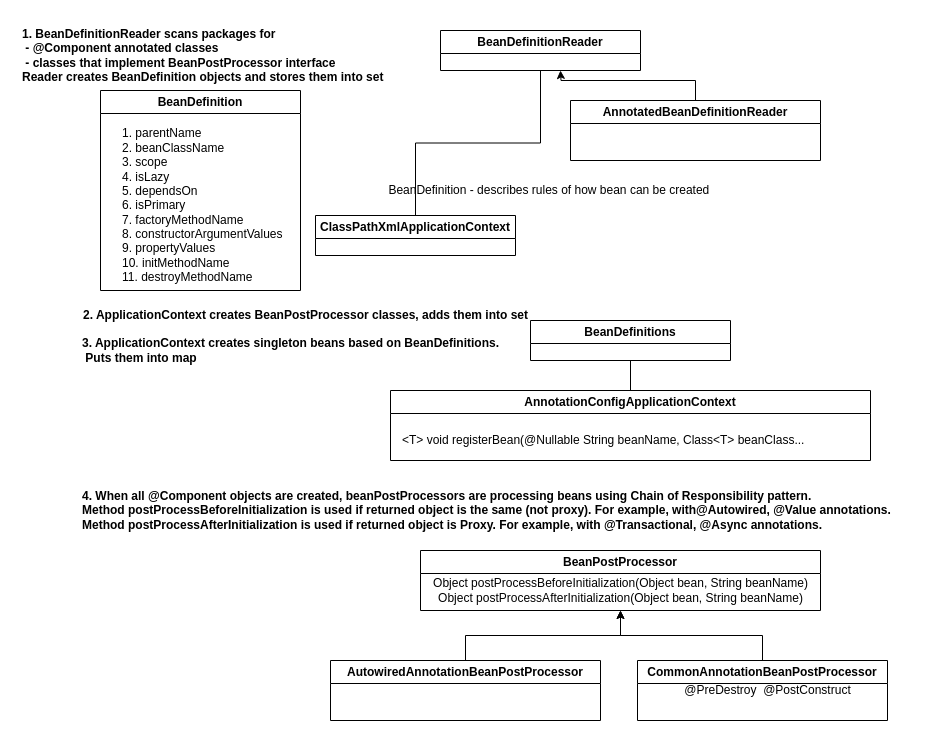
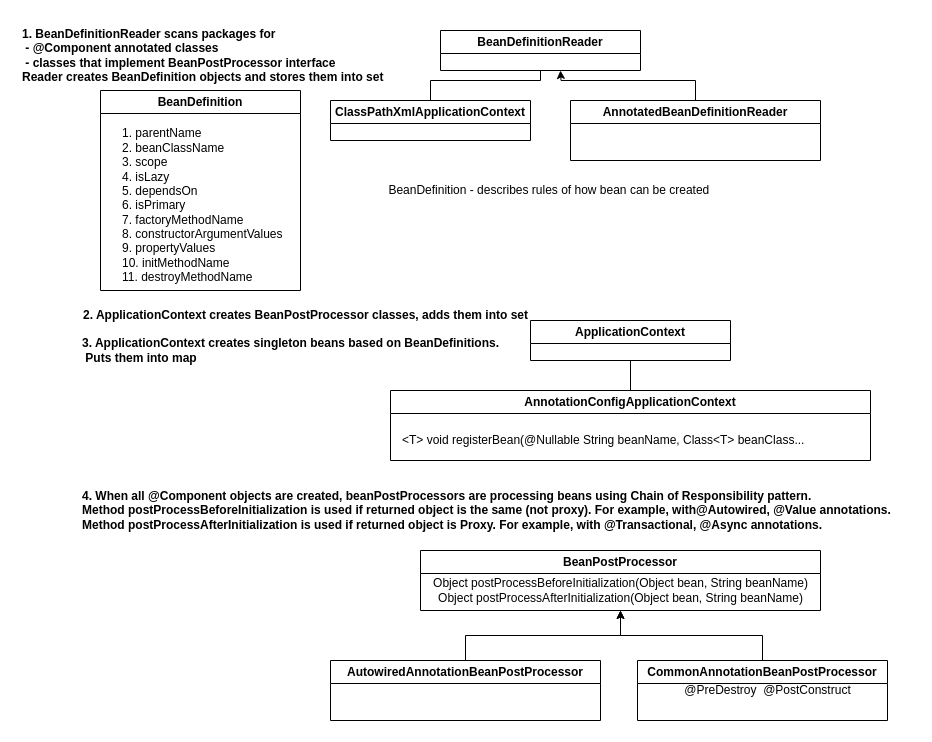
node "ClassPathXmlApplicationContext": moved (416, 236) -> (431, 121)
node "BeanDefinitions": label "BeanDefinitions" -> "ApplicationContext"
